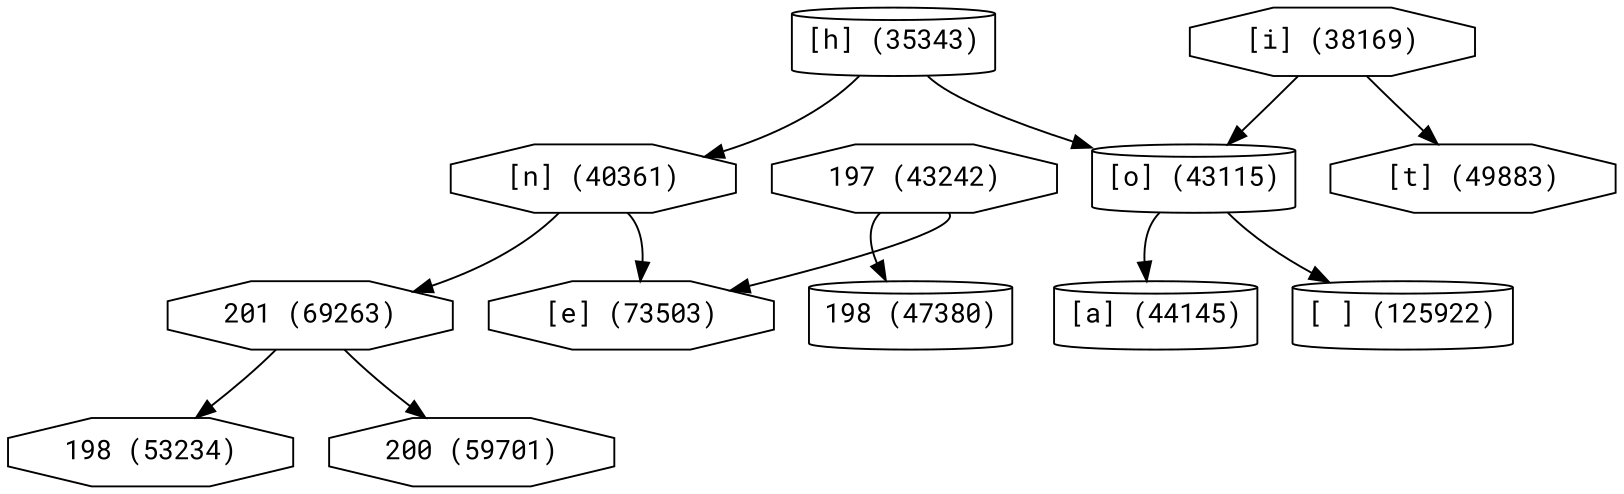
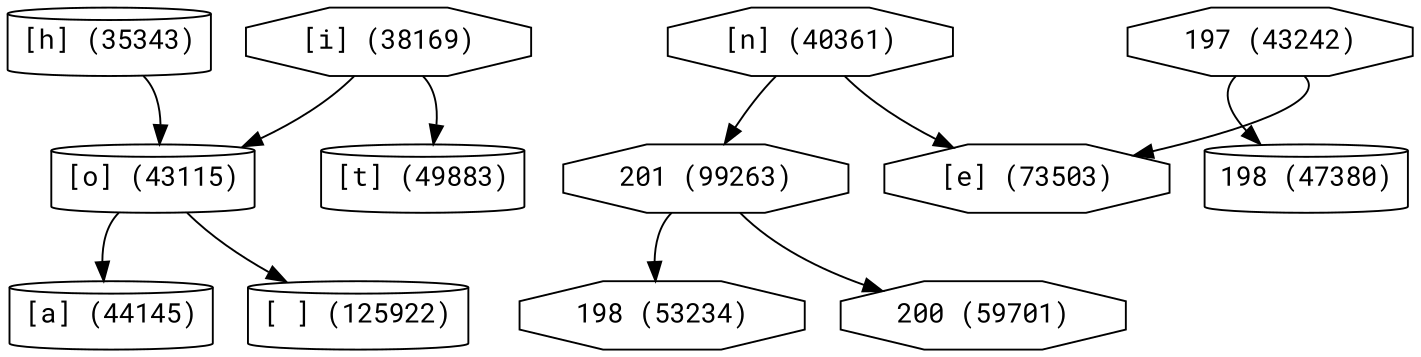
edge "[h] (35343)" -> "[n] (40361)": removed
node "[t] (49883)": shape octagon -> cylinder
node "201 (69263)": label "201 (69263)" -> "201 (99263)"
